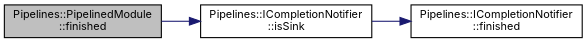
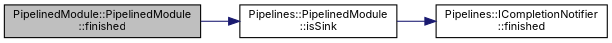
node "Pipelines::PipelinedModule ::finished": label "Pipelines::PipelinedModule ::finished" -> "PipelinedModule::PipelinedModule ::finished"
node "Pipelines::ICompletionNotifier ::isSink": label "Pipelines::ICompletionNotifier ::isSink" -> "Pipelines::PipelinedModule ::isSink"
